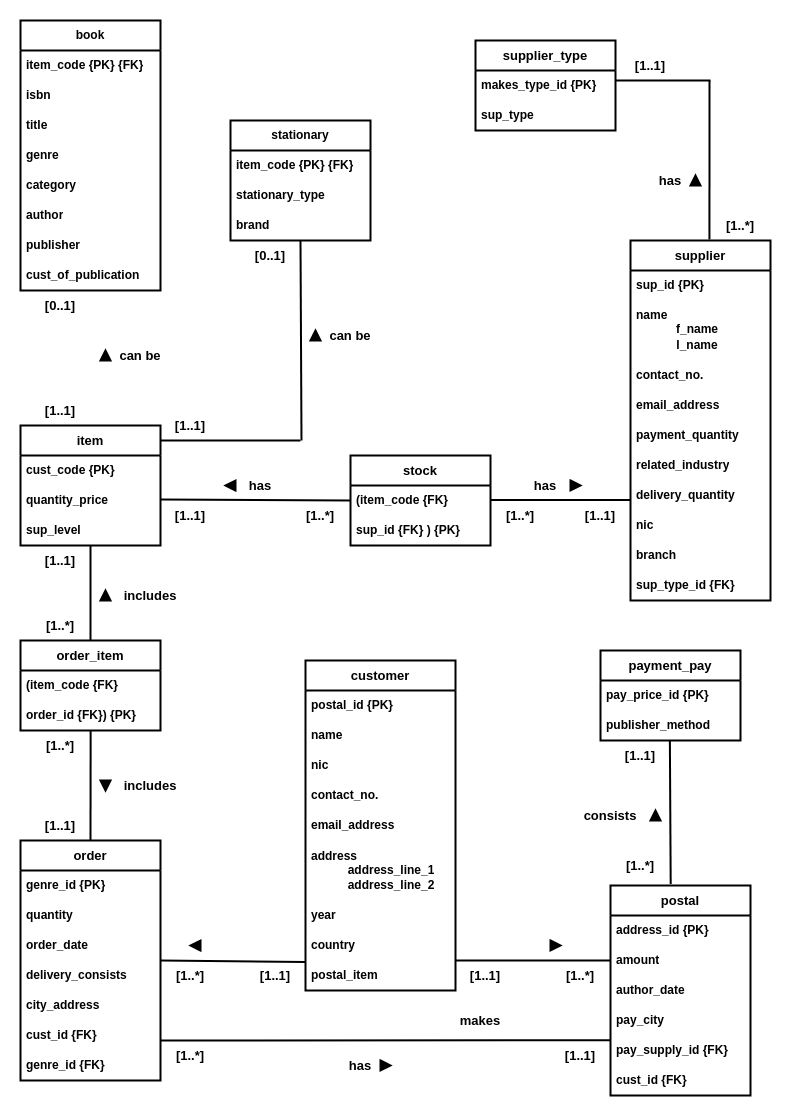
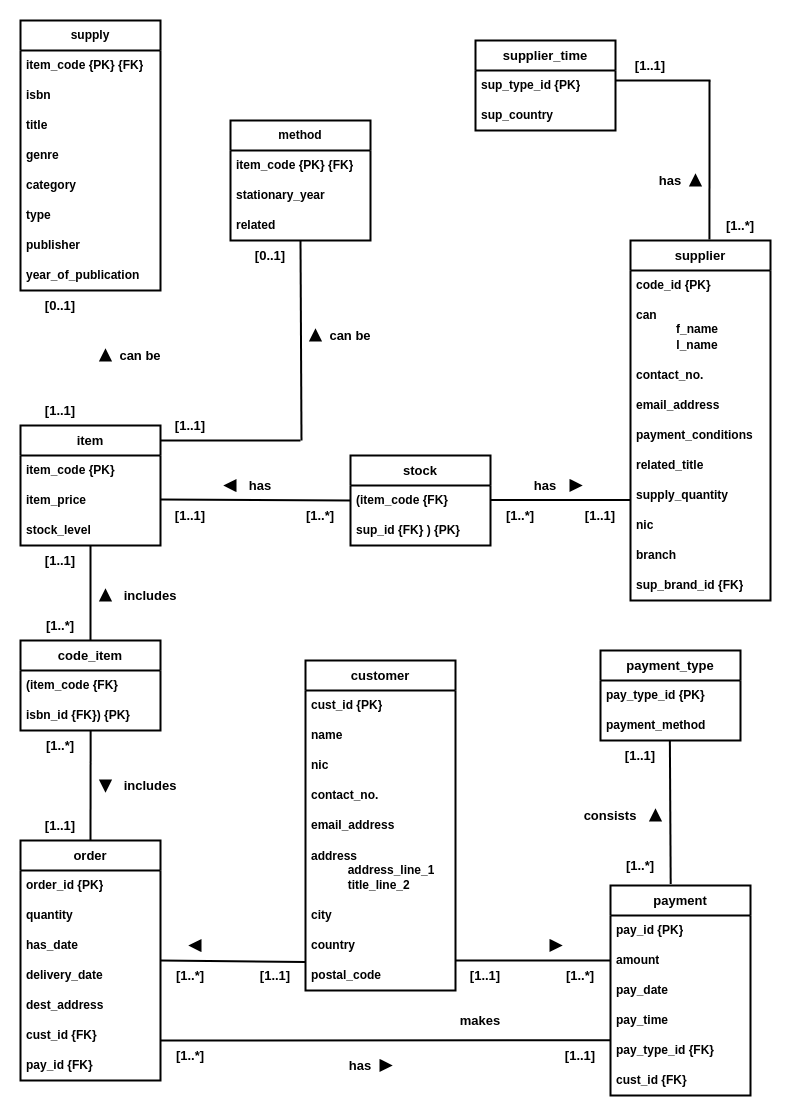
node "book": label "book" -> "supply"
node "supplier_type": label "supplier_type" -> "supplier_time"
node "makes_type_id {PK}": label "makes_type_id {PK}" -> "sup_type_id {PK}"
node "sup_type": label "sup_type" -> "sup_country"
node "stationary": label "stationary" -> "method"
node "stationary_type": label "stationary_type" -> "stationary_year"
node "author": label "author" -> "type"
node "brand": label "brand" -> "related"
node "cust_of_publication": label "cust_of_publication" -> "year_of_publication"
node "sup_id {PK}": label "sup_id {PK}" -> "code_id {PK}"
node "name f_name l_name": label "name f_name l_name" -> "can f_name l_name"
node "payment_quantity": label "payment_quantity" -> "payment_conditions"
node "related_industry": label "related_industry" -> "related_title"
node "cust_code {PK}": label "cust_code {PK}" -> "item_code {PK}"
node "delivery_quantity": label "delivery_quantity" -> "supply_quantity"
node "quantity_price": label "quantity_price" -> "item_price"
node "sup_level": label "sup_level" -> "stock_level"
node "sup_type_id {FK}": label "sup_type_id {FK}" -> "sup_brand_id {FK}"
node "order_item": label "order_item" -> "code_item"
node "payment_pay": label "payment_pay" -> "payment_type"
node "pay_price_id {PK}": label "pay_price_id {PK}" -> "pay_type_id {PK}"
node "postal_id {PK}": label "postal_id {PK}" -> "cust_id {PK}"
node "order_id {FK}) {PK}": label "order_id {FK}) {PK}" -> "isbn_id {FK}) {PK}"
node "publisher_method": label "publisher_method" -> "payment_method"
node "address address_line_1 address_line_2": label "address address_line_1 address_line_2" -> "address address_line_1 title_line_2"
node "genre_id {PK}": label "genre_id {PK}" -> "order_id {PK}"
node "postal": label "postal" -> "payment"
node "year": label "year" -> "city"
node "address_id {PK}": label "address_id {PK}" -> "pay_id {PK}"
node "order_date": label "order_date" -> "has_date"
node "delivery_consists": label "delivery_consists" -> "delivery_date"
node "postal_item": label "postal_item" -> "postal_code"
node "author_date": label "author_date" -> "pay_date"
node "city_address": label "city_address" -> "dest_address"
node "pay_city": label "pay_city" -> "pay_time"
node "pay_supply_id {FK}": label "pay_supply_id {FK}" -> "pay_type_id {FK}"
node "genre_id {FK}": label "genre_id {FK}" -> "pay_id {FK}"
